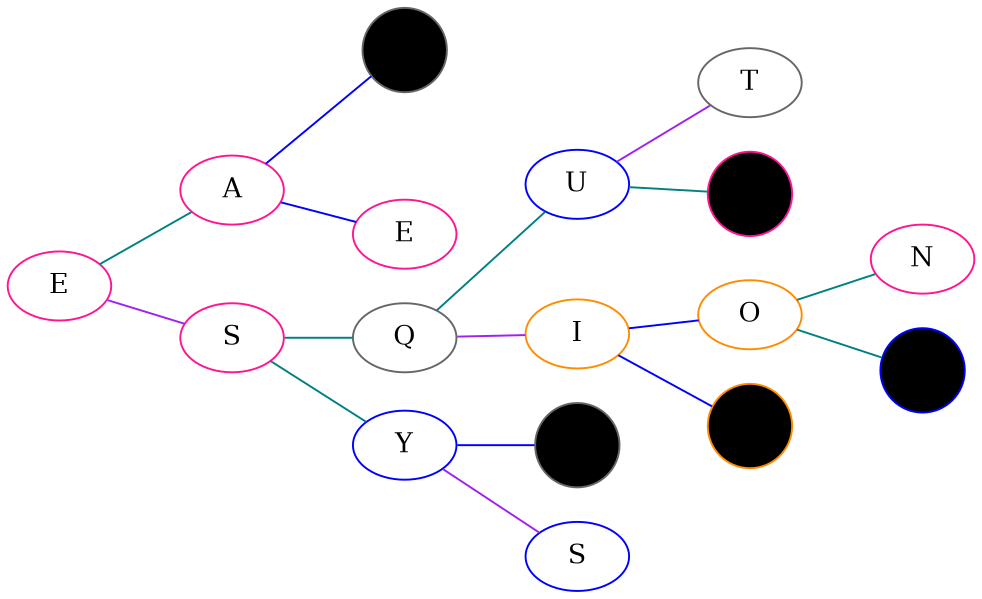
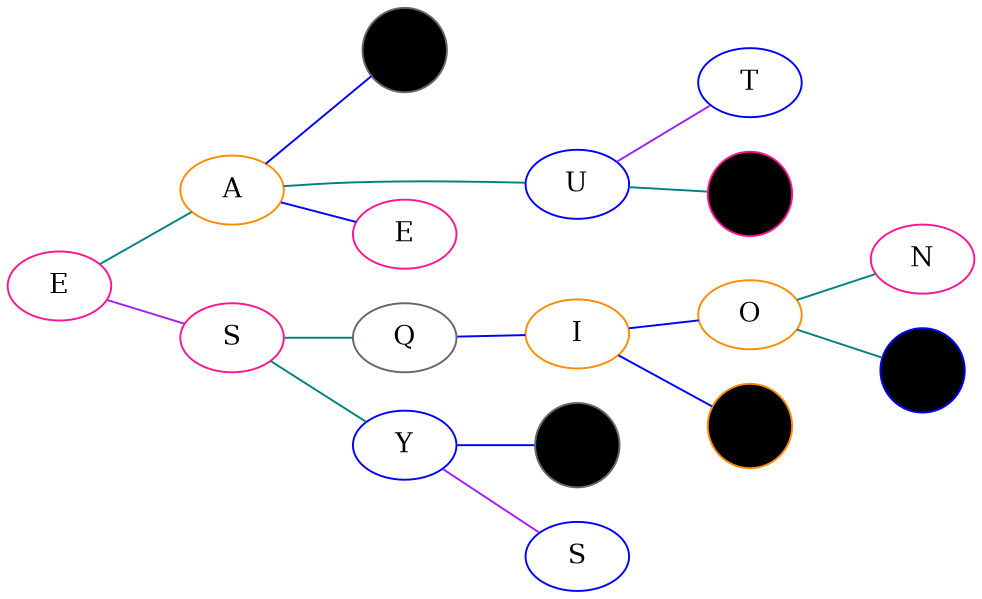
node "T": color gray40 -> blue
node "A": color deeppink -> darkorange
edge "U" -- "Q": now "U" -- "A"
edge "I" -- "Q": color purple -> blue
